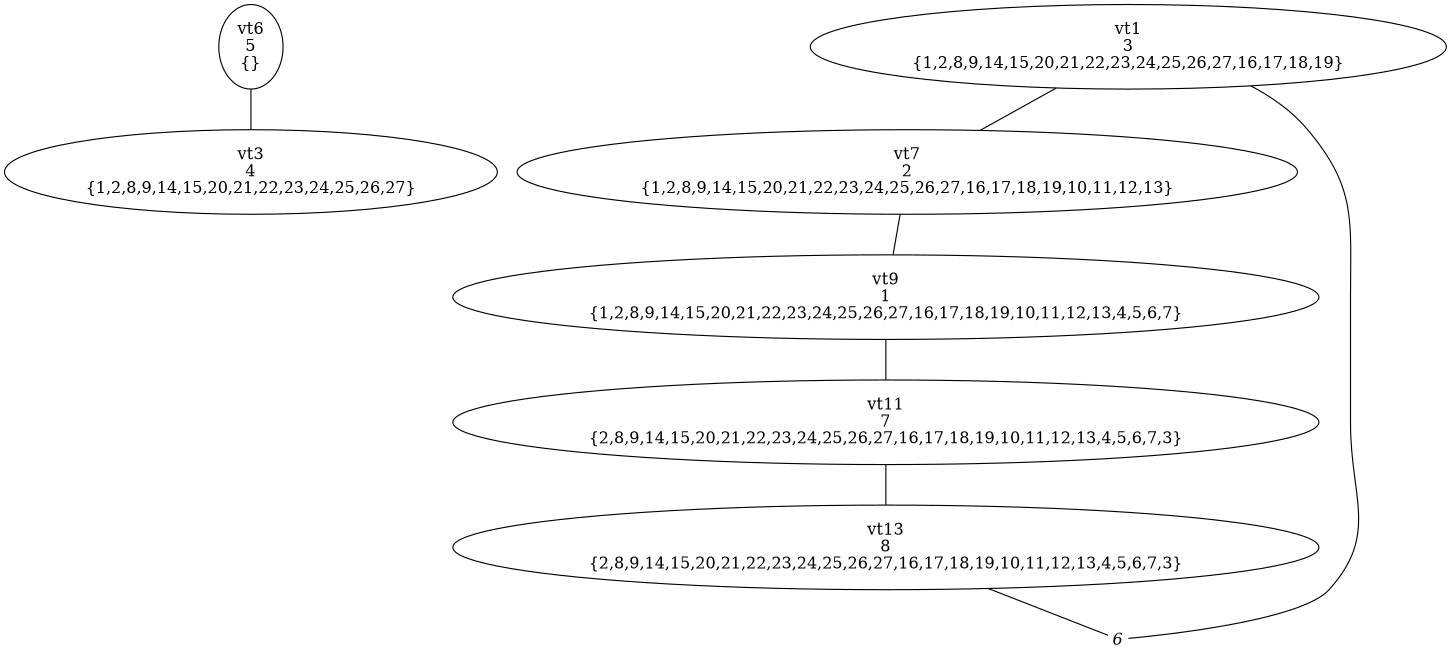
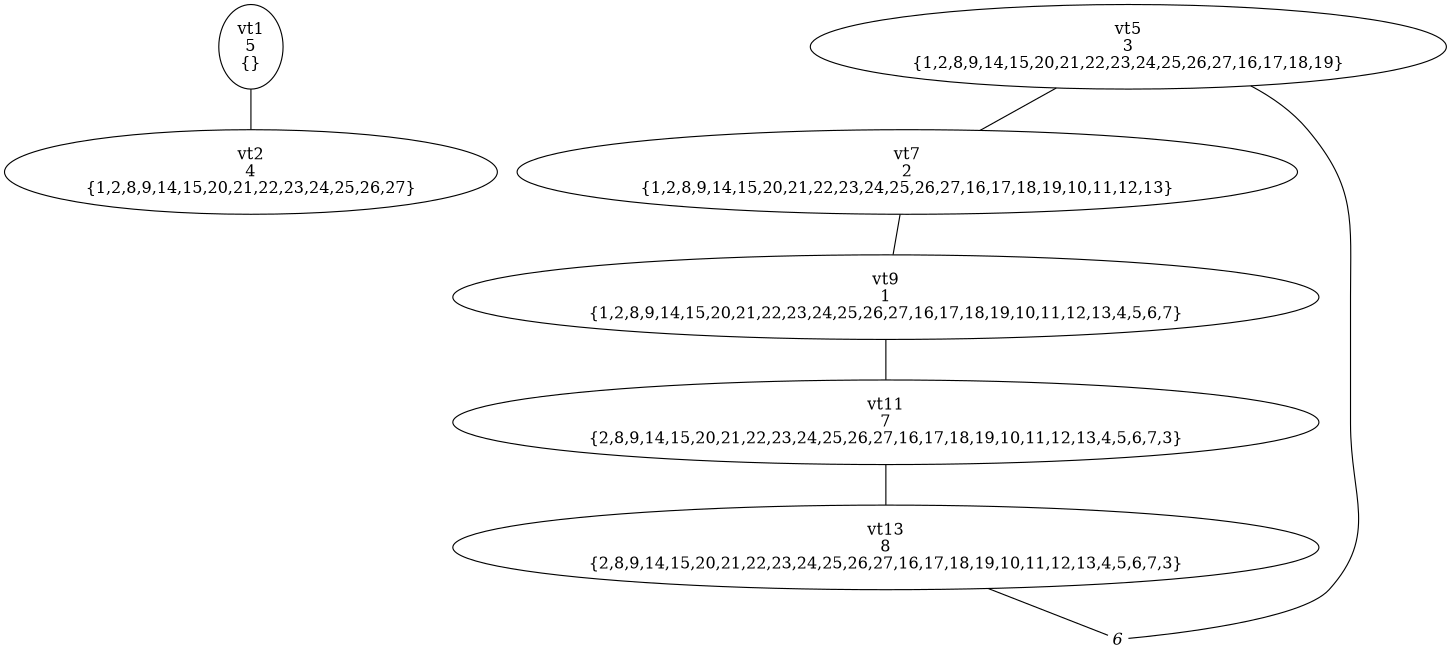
node "vt6 5 {}": label "vt6 5 {}" -> "vt1 5 {}"
node "vt1 3 {1,2,8,9,14,15,20,21,22,23,24,25,26,27,16,17,18,19}": label "vt1 3 {1,2,8,9,14,15,20,21,22,23,24,25,26,27,16,17,18,19}" -> "vt5 3 {1,2,8,9,14,15,20,21,22,23,24,25,26,27,16,17,18,19}"
node "vt3 4 {1,2,8,9,14,15,20,21,22,23,24,25,26,27}": label "vt3 4 {1,2,8,9,14,15,20,21,22,23,24,25,26,27}" -> "vt2 4 {1,2,8,9,14,15,20,21,22,23,24,25,26,27}"
